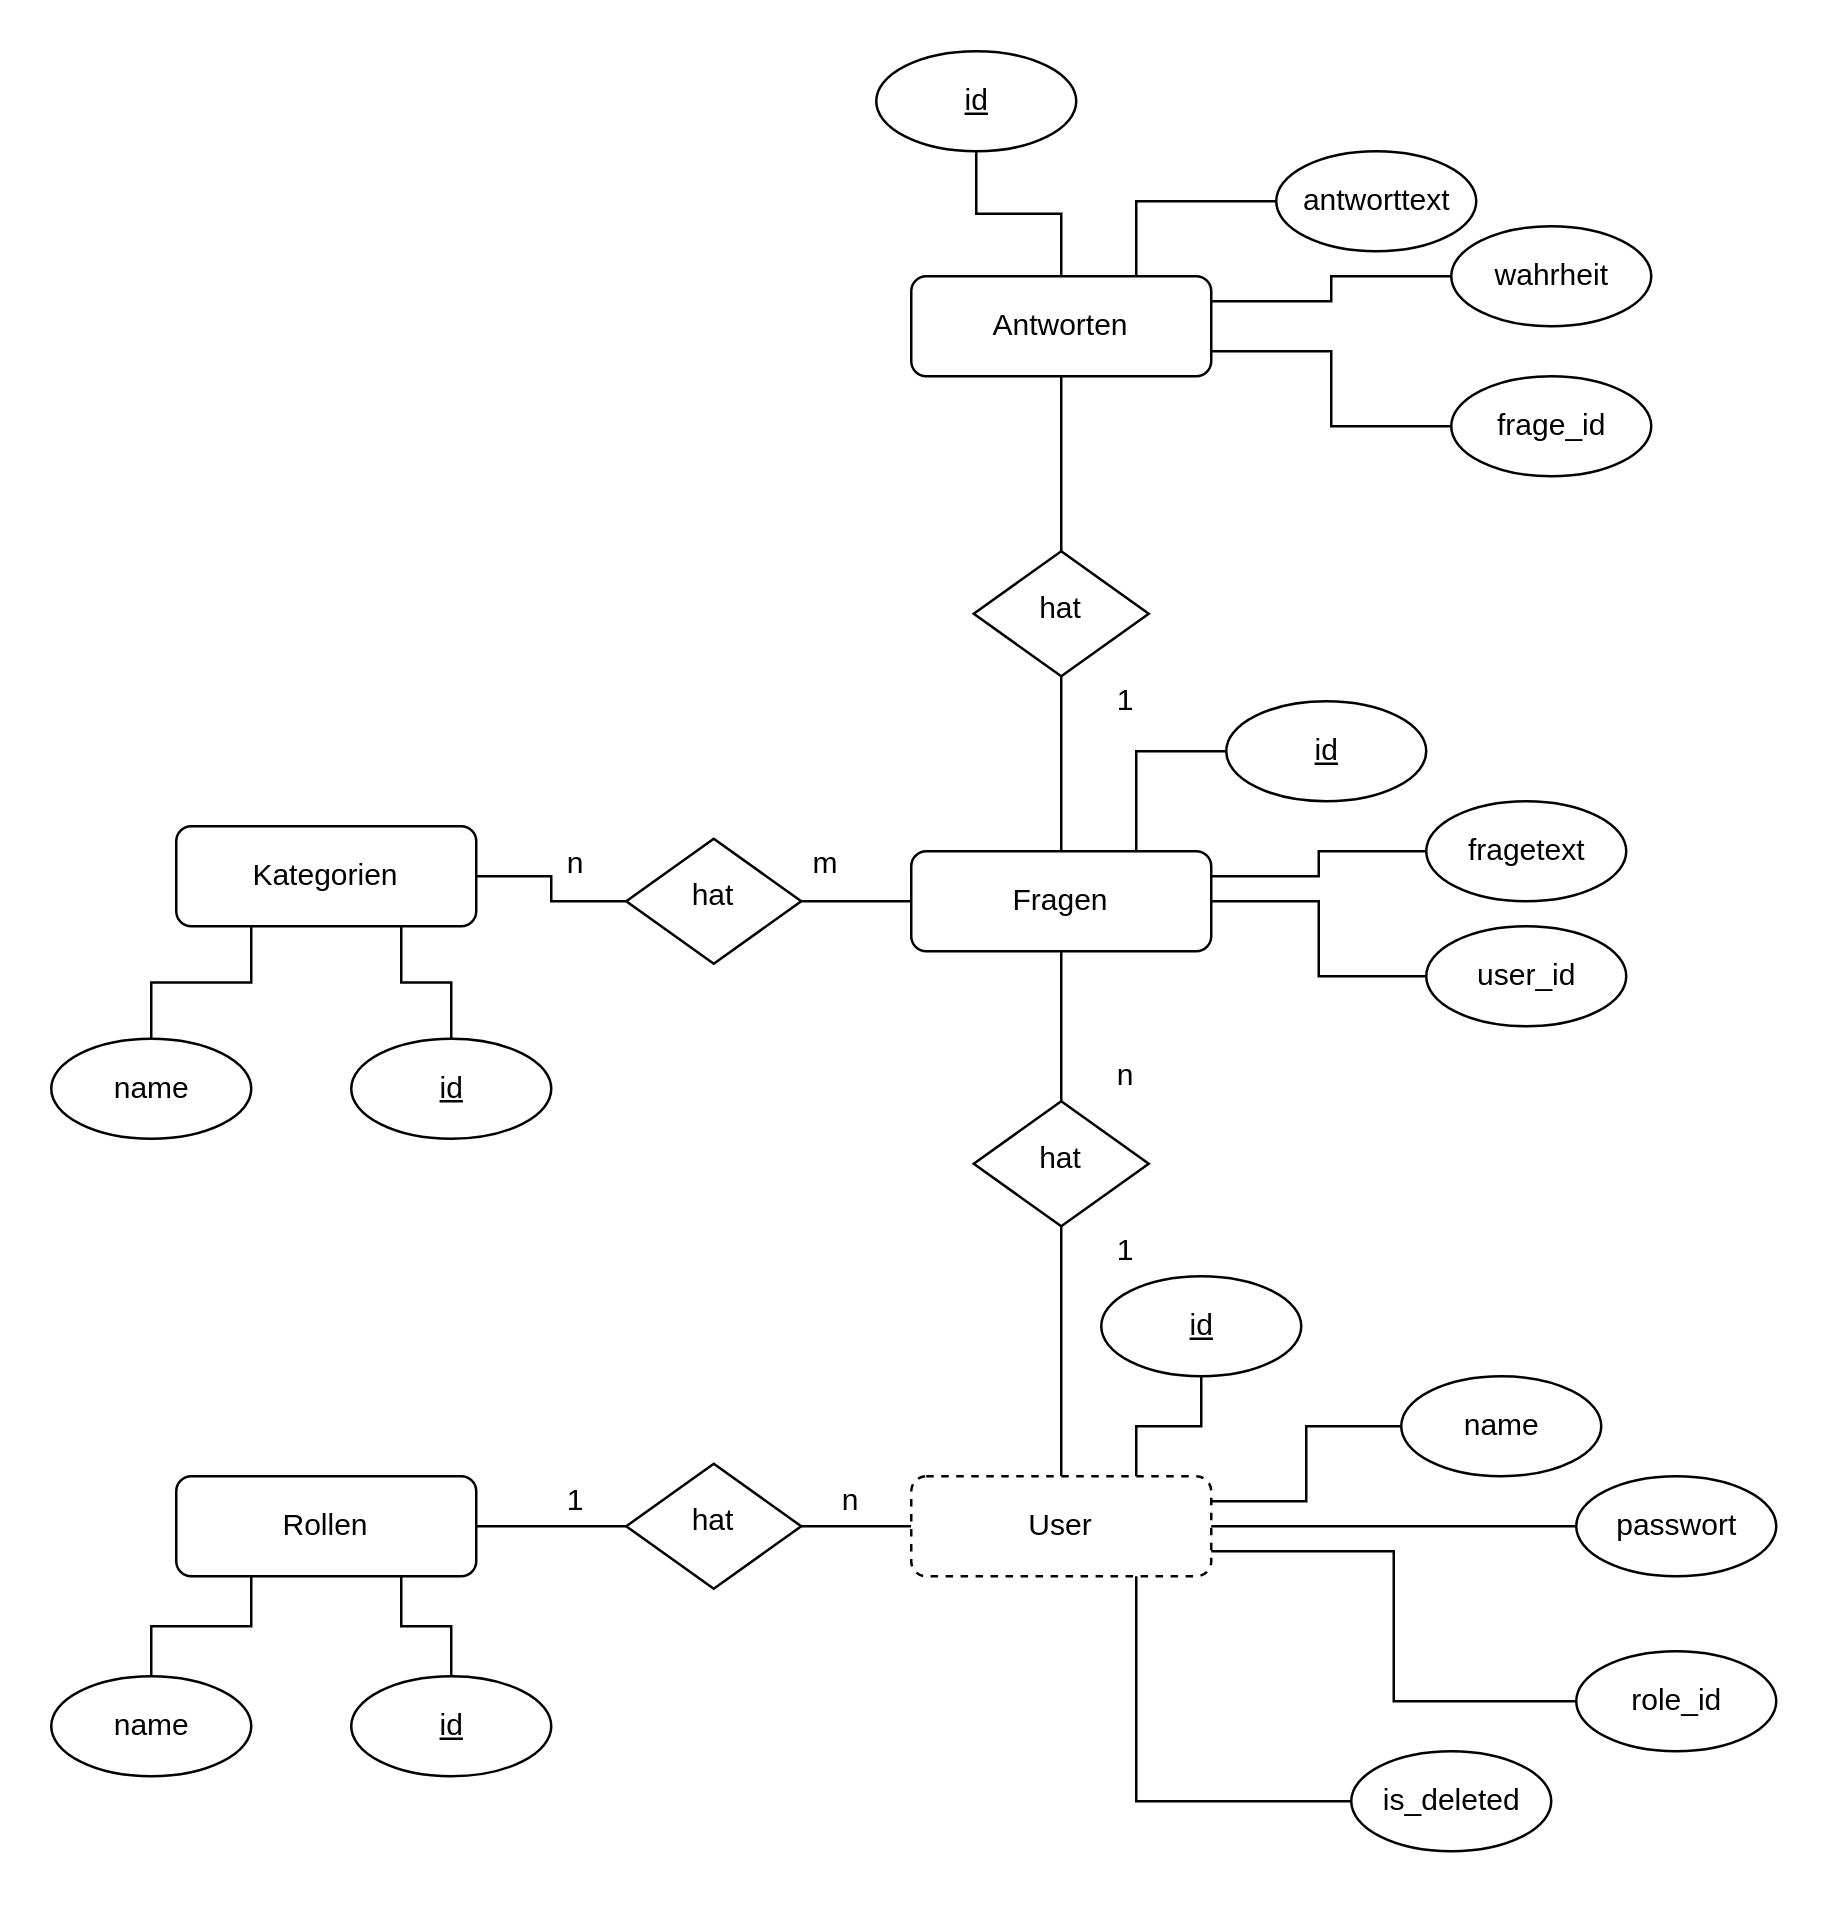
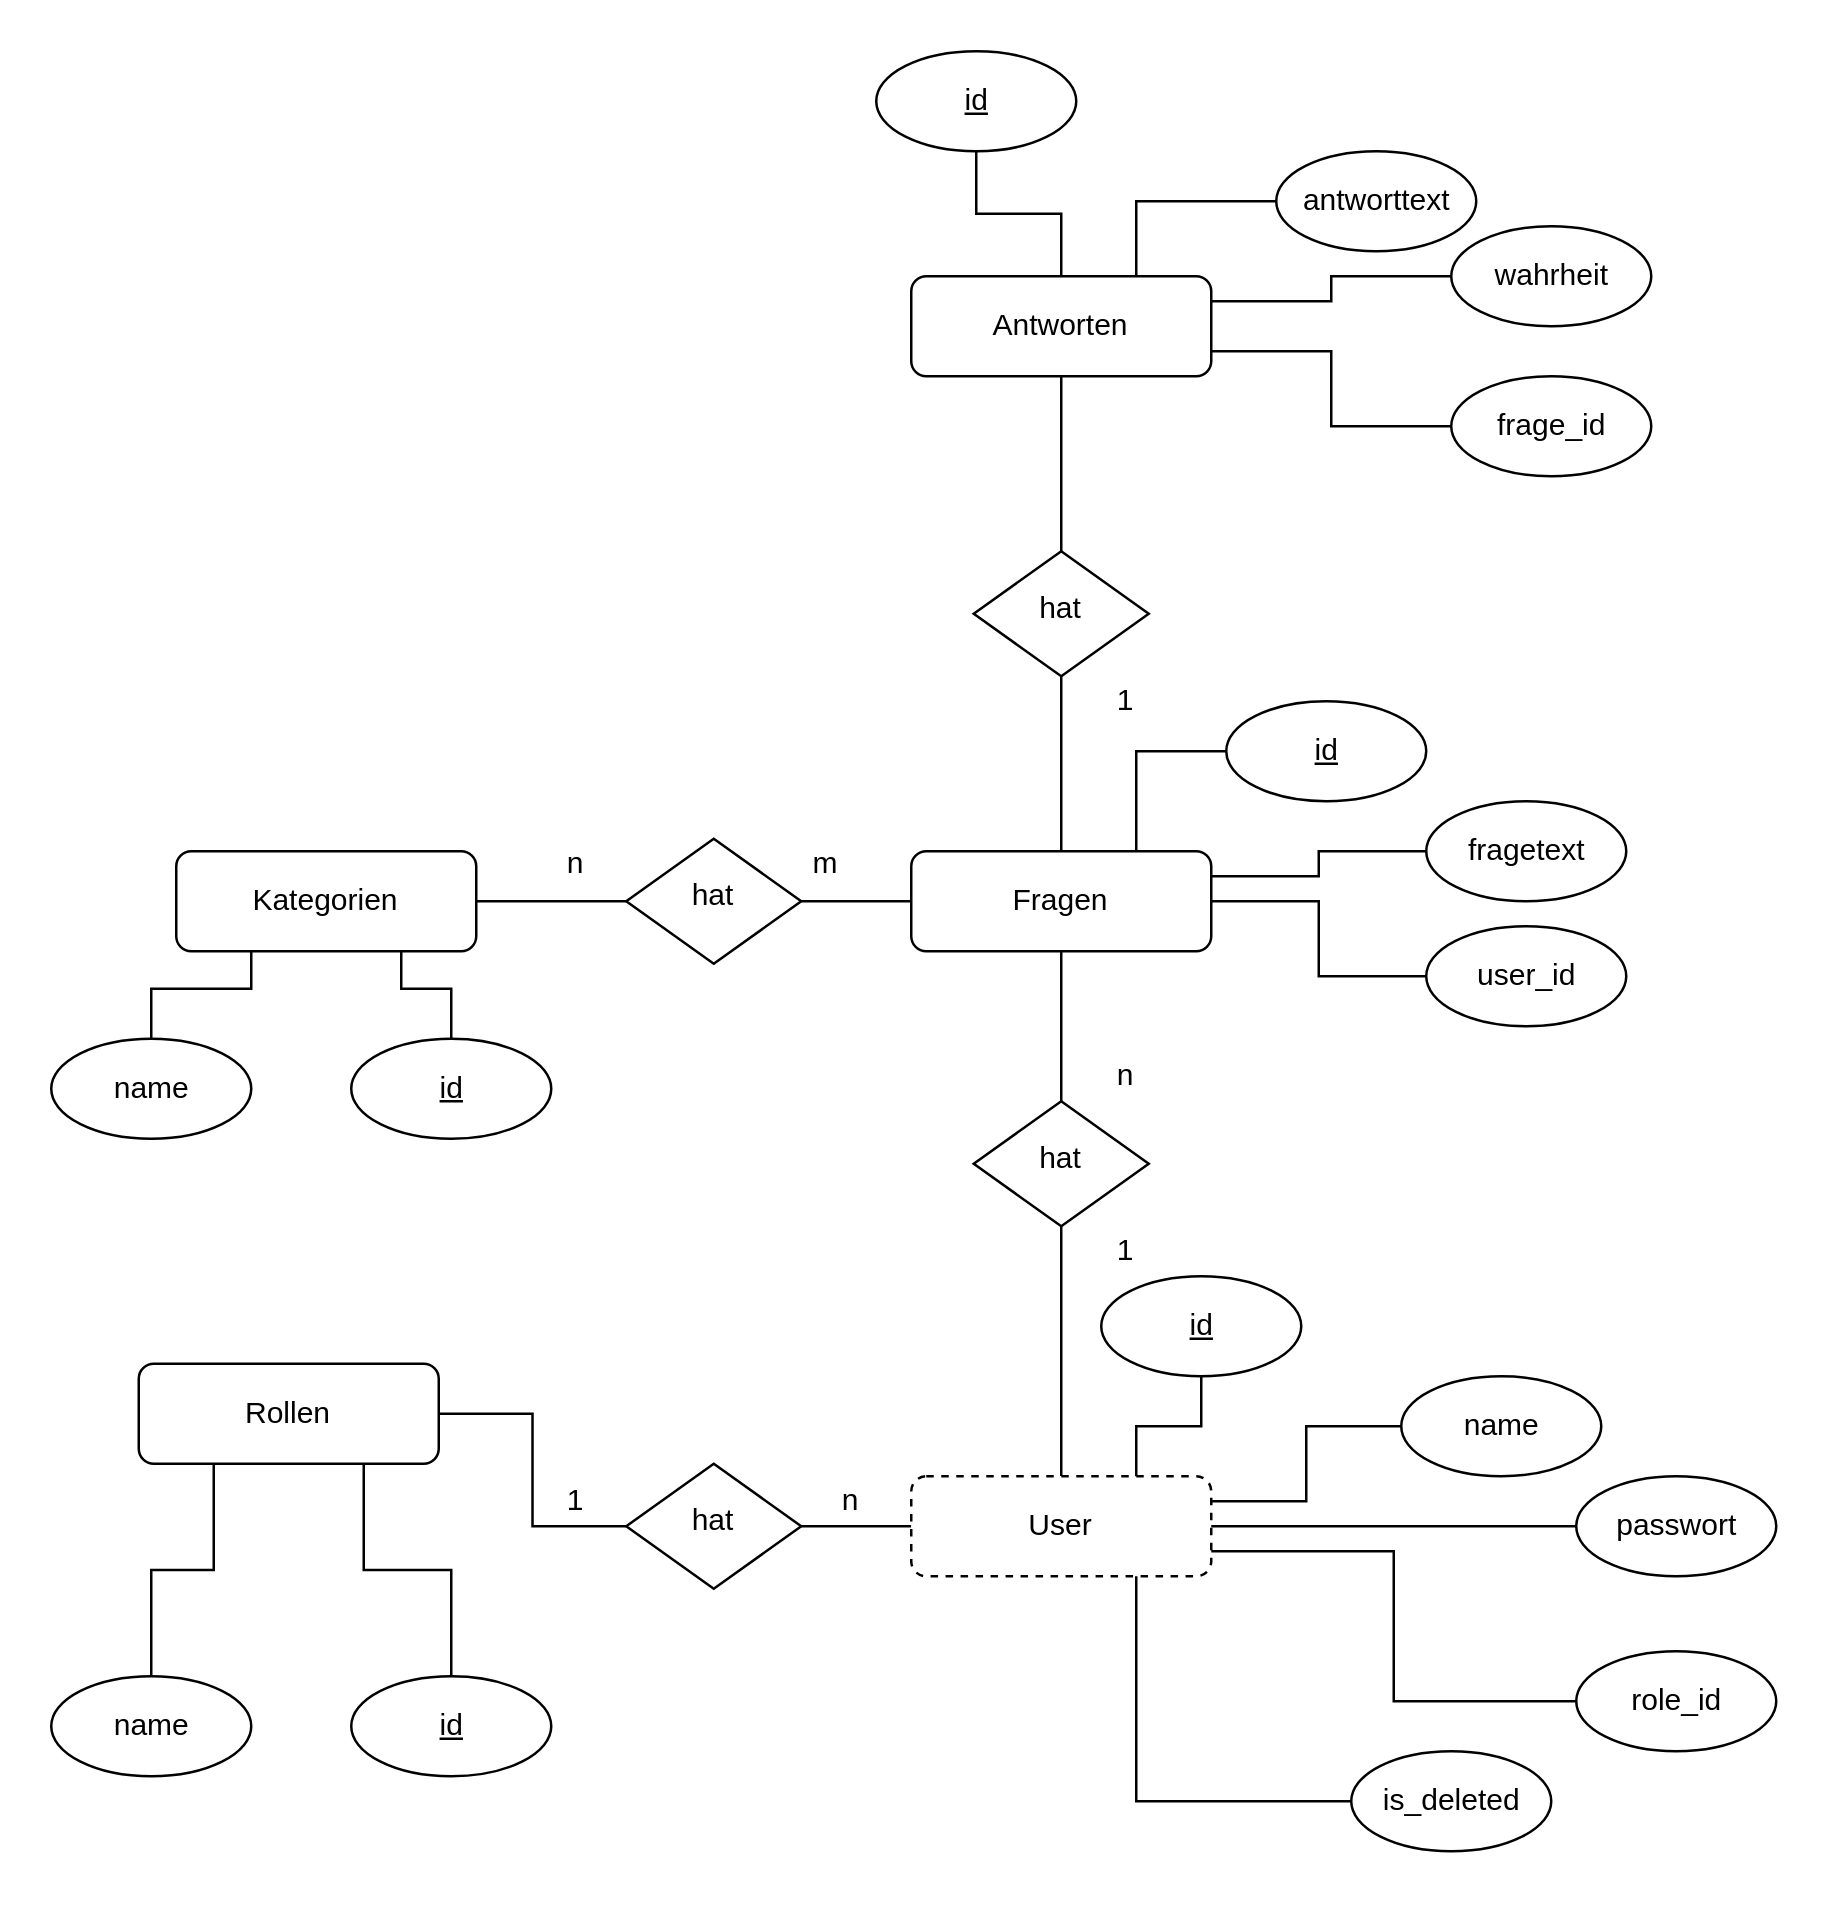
node "Kategorien": moved (326, 876) -> (326, 901)
node "Rollen": moved (326, 1526) -> (289, 1414)
